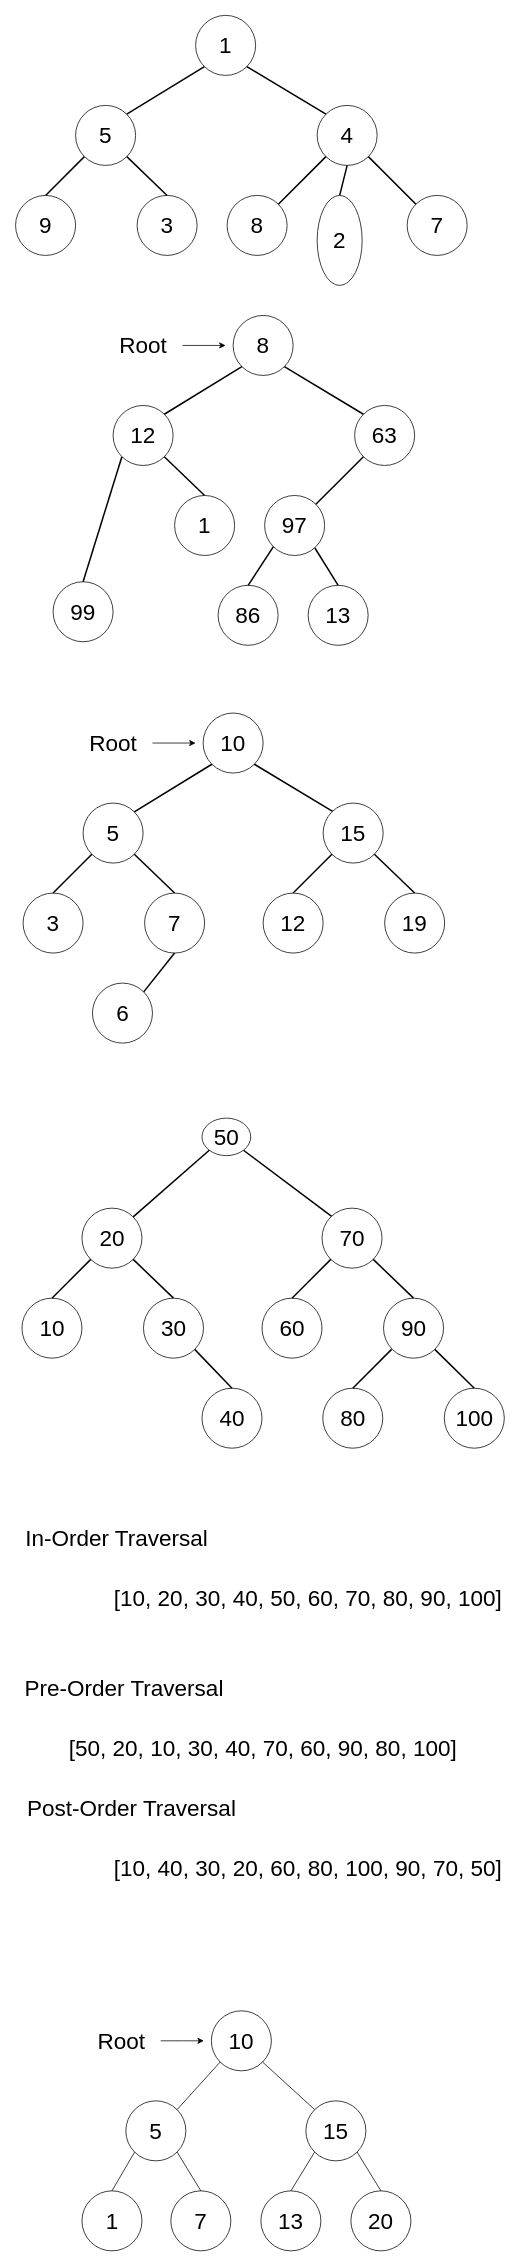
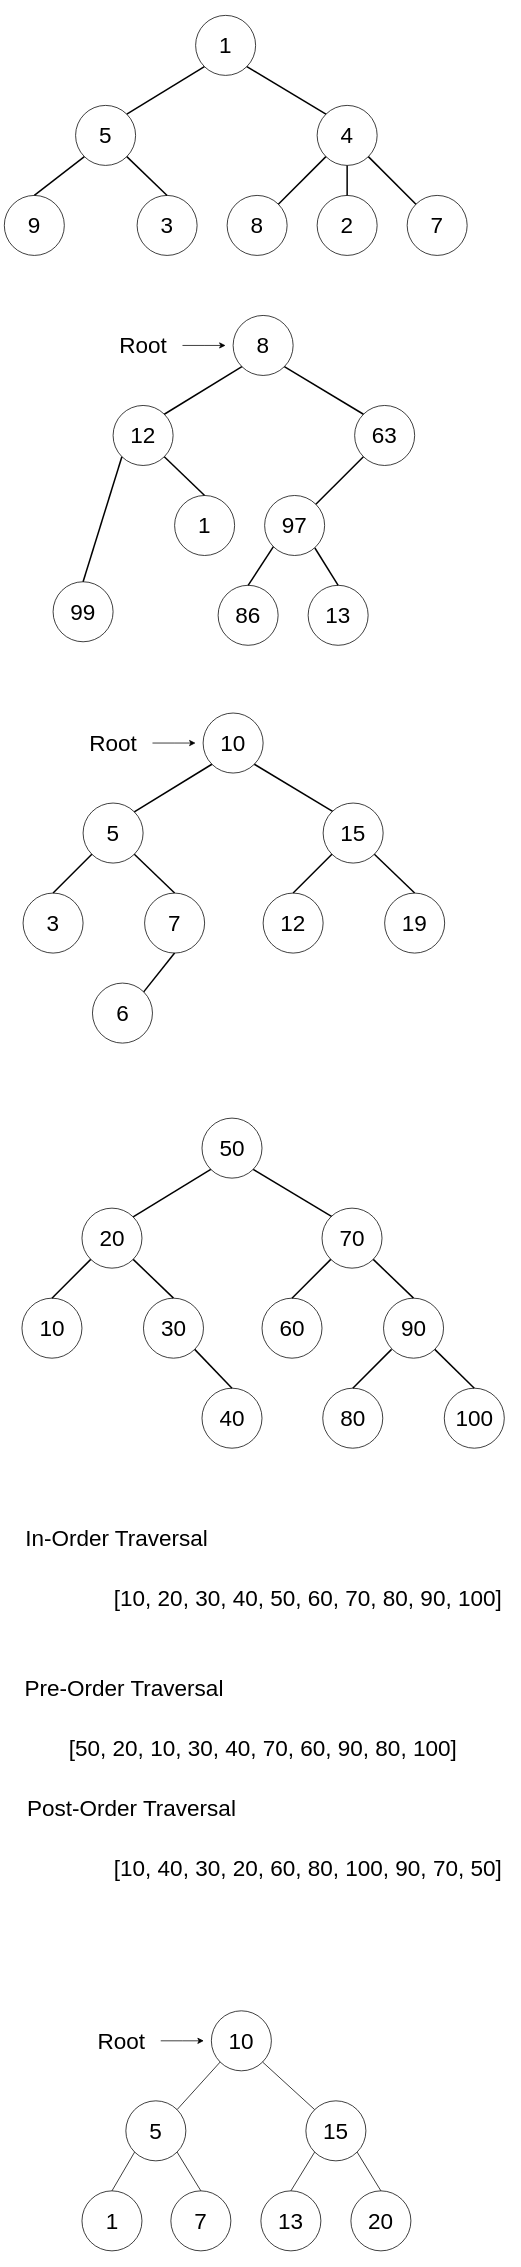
node "9": moved (45, 225) -> (34, 225)
node "2": size 45x90 -> 60x60
node "50": size 49x38 -> 60x60
